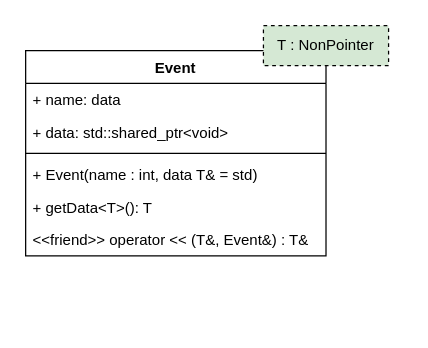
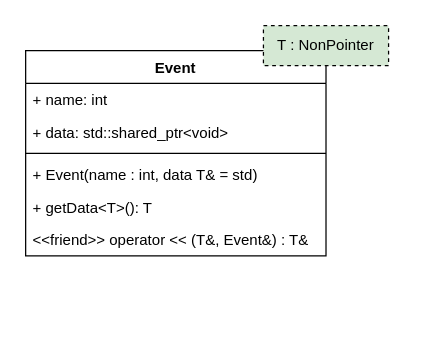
node "+ name: data": label "+ name: data" -> "+ name: int"
